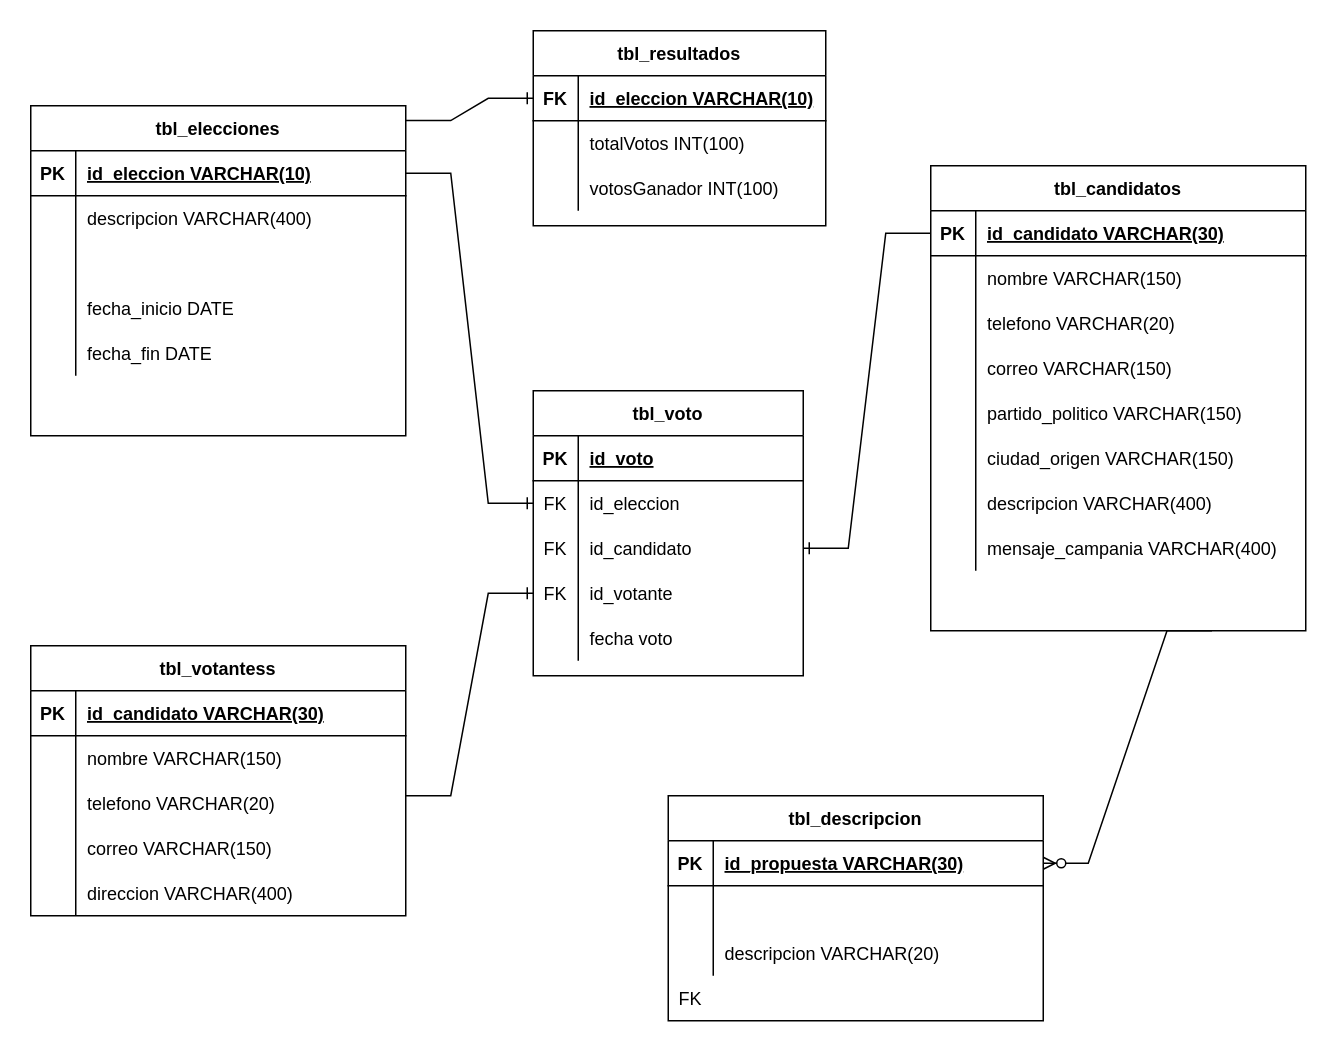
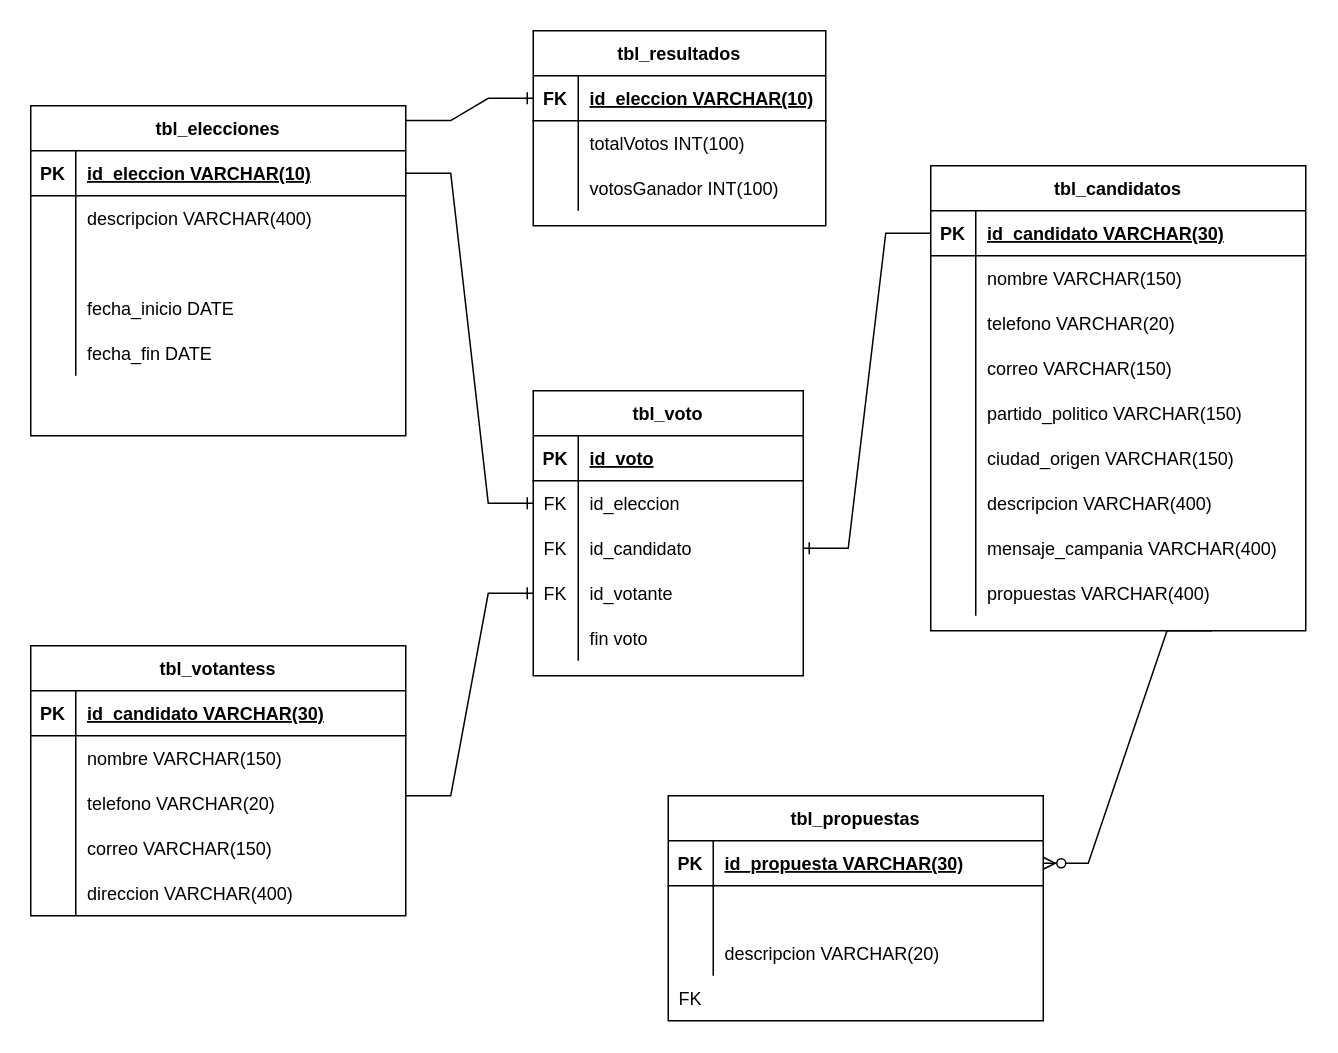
node "propuestas VARCHAR(400)": added
node "fecha voto": label "fecha voto" -> "fin voto"
node "tbl_descripcion": label "tbl_descripcion" -> "tbl_propuestas"
